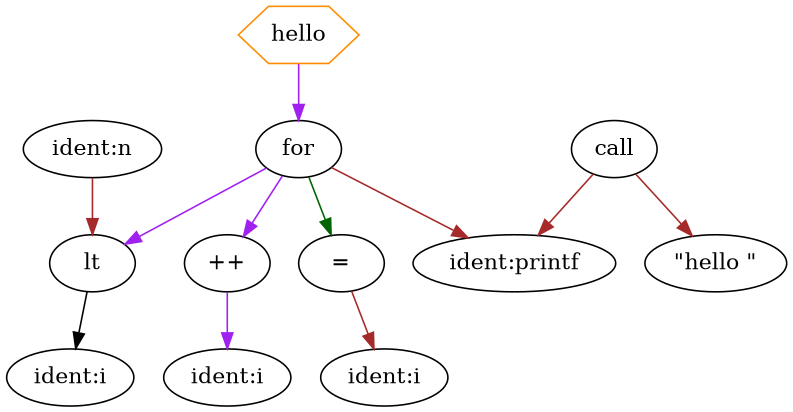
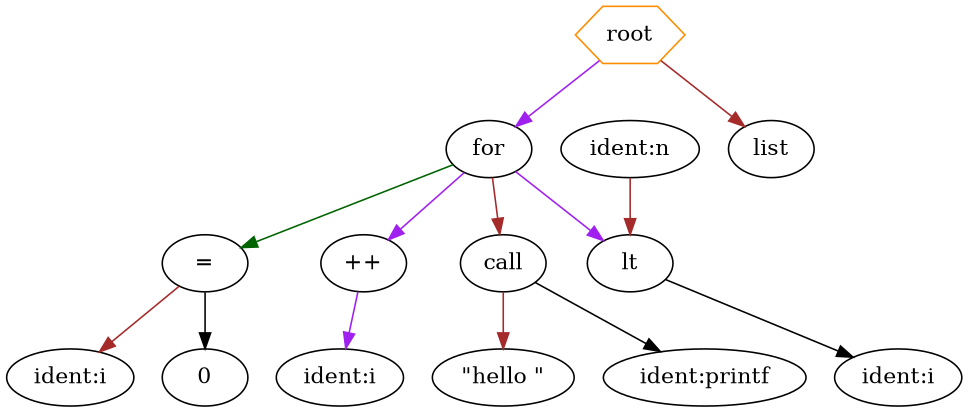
node "hello": label "hello" -> "root"
node "list": added
edge "for" -> "ident:printf": now "for" -> "call"
edge "call" -> "ident:printf": color brown -> black
node "0": added
